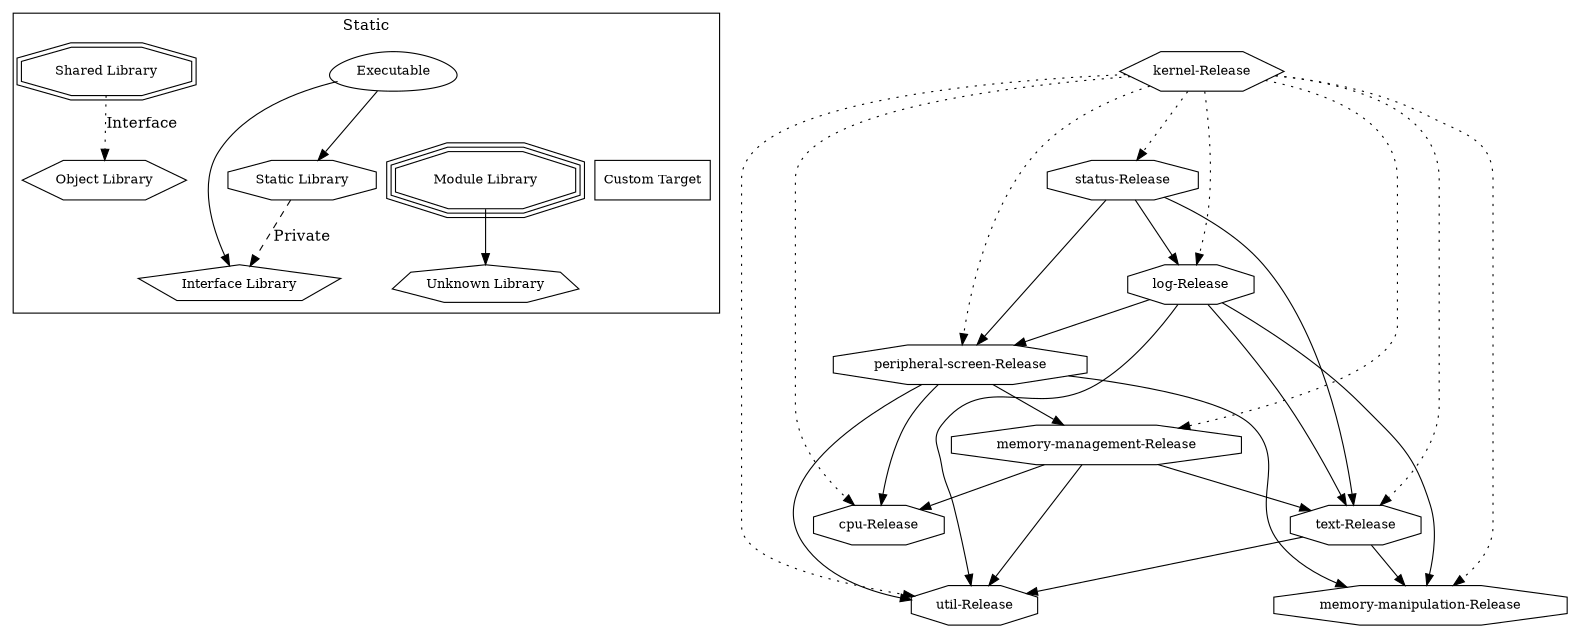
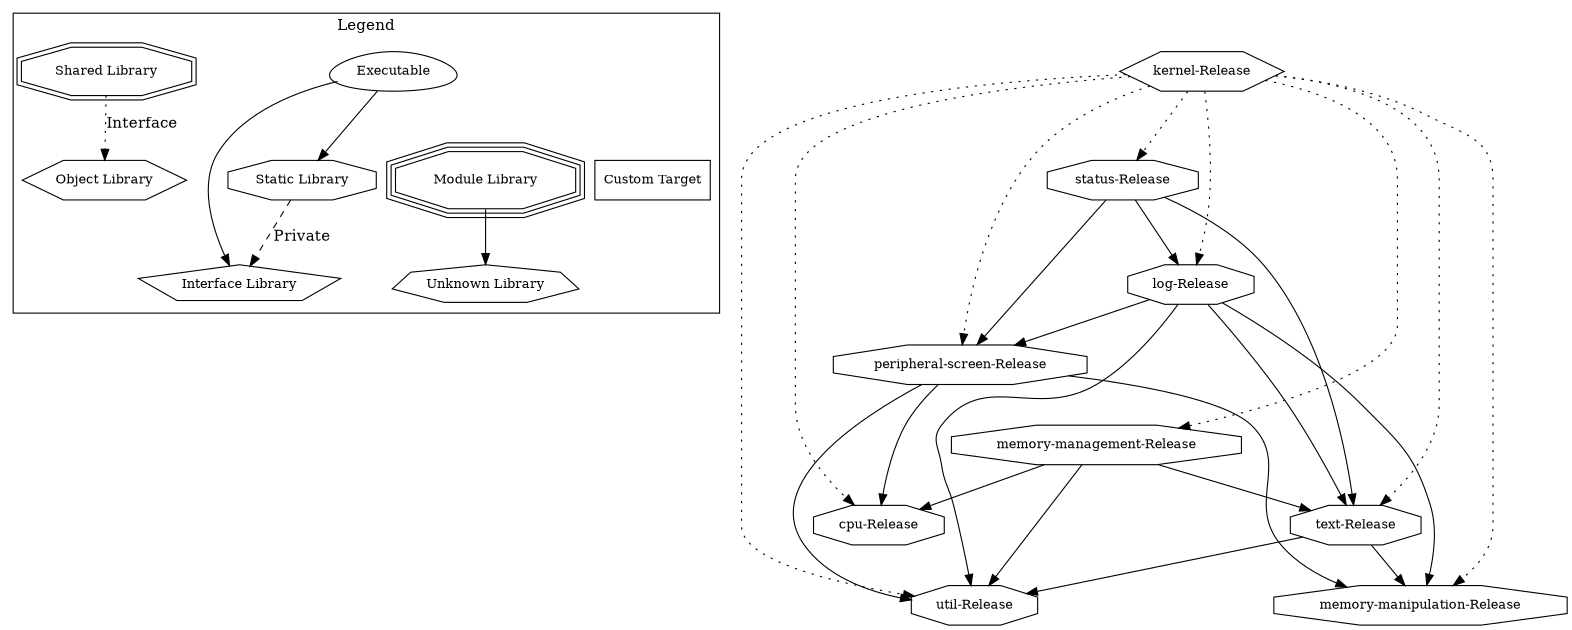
cluster "Static": label "Static" -> "Legend"
edge "peripheral-screen-Release" -> "memory-management-Release": removed
